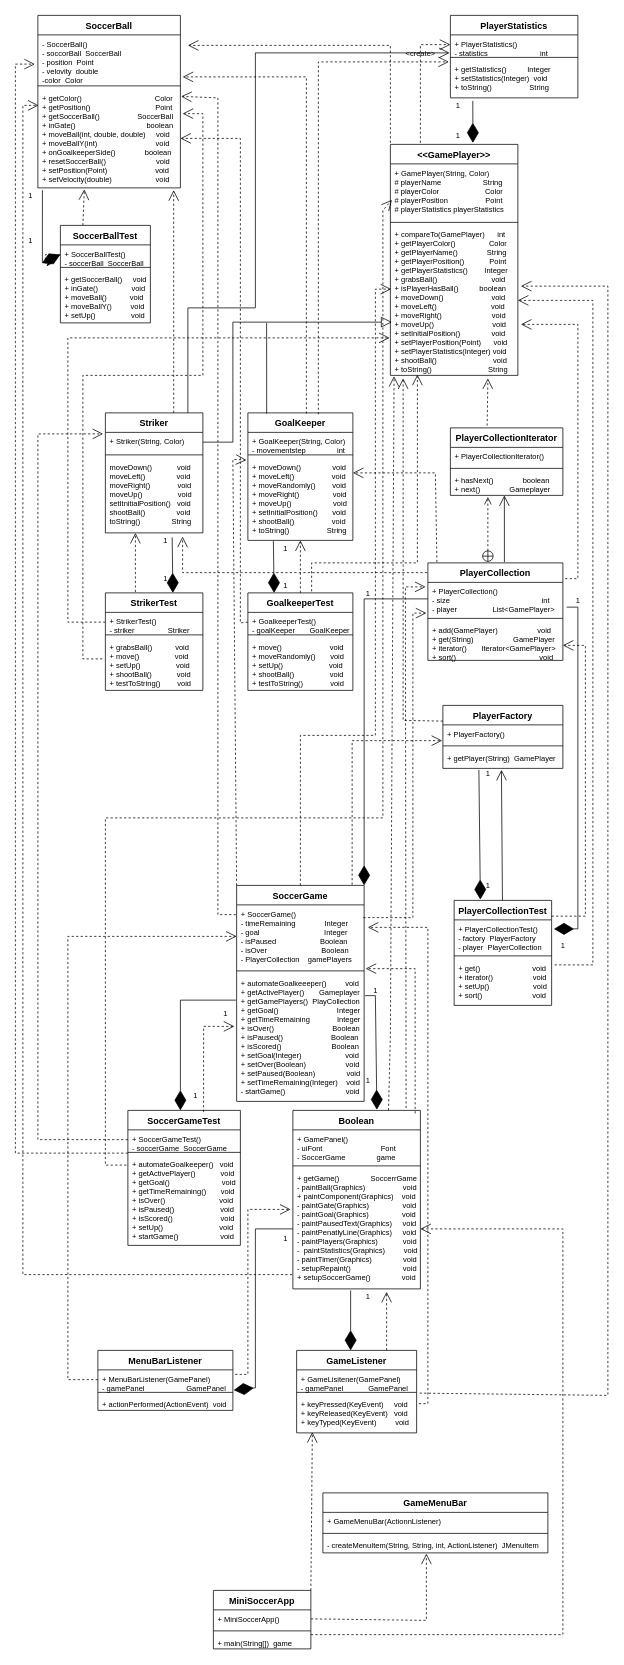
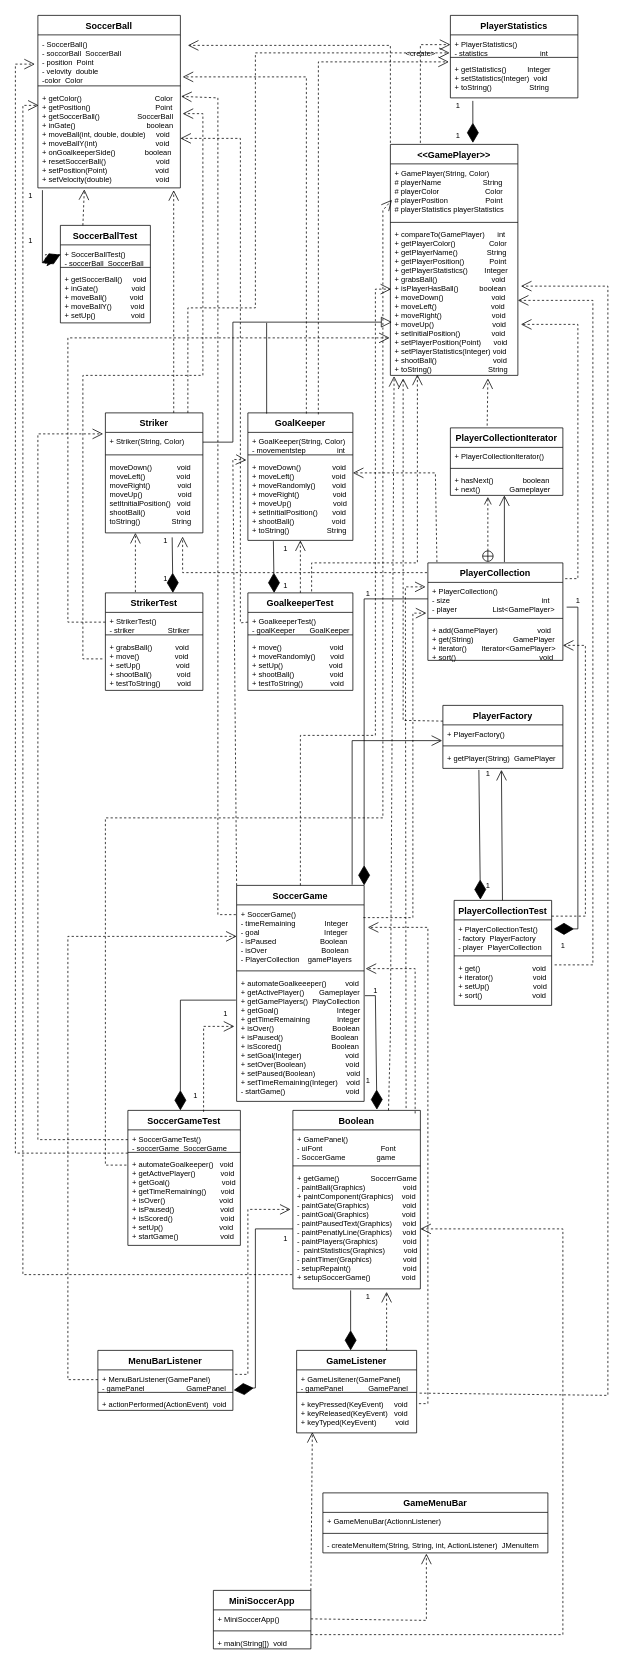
edge "Striker" -> "+ PlayerStatistics() - statistics int": style solid -> dashed
edge "SoccerGame" -> "+ PlayerFactory()": style dashed -> solid
node "+ main(String[]) game": label "+ main(String[]) game" -> "+ main(String[]) void"
